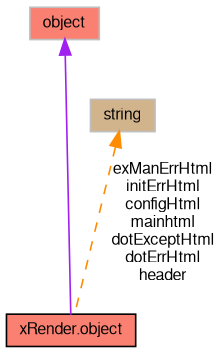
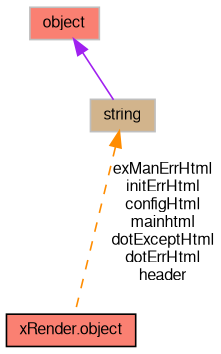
edge "xRender.object" -> "object": now "string" -> "object"
